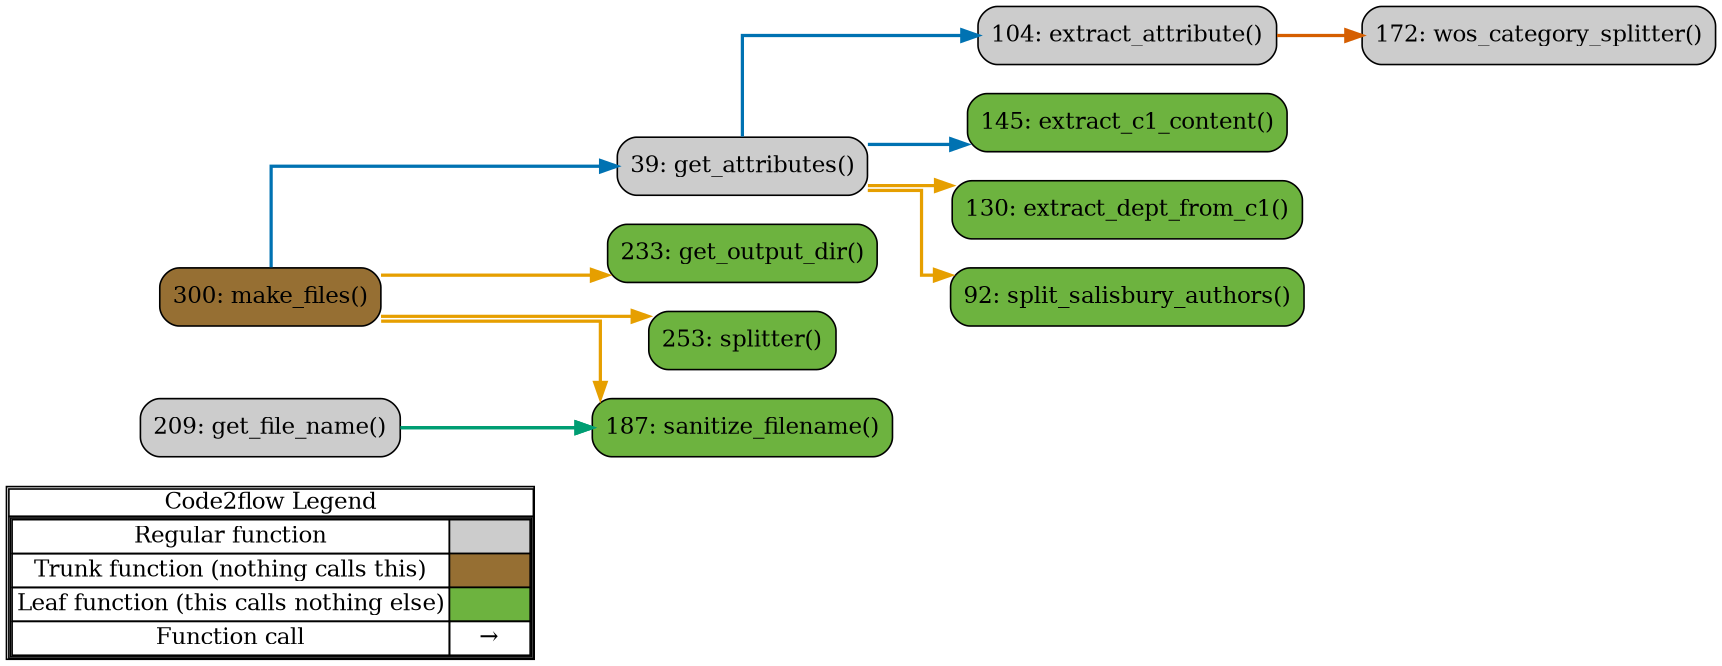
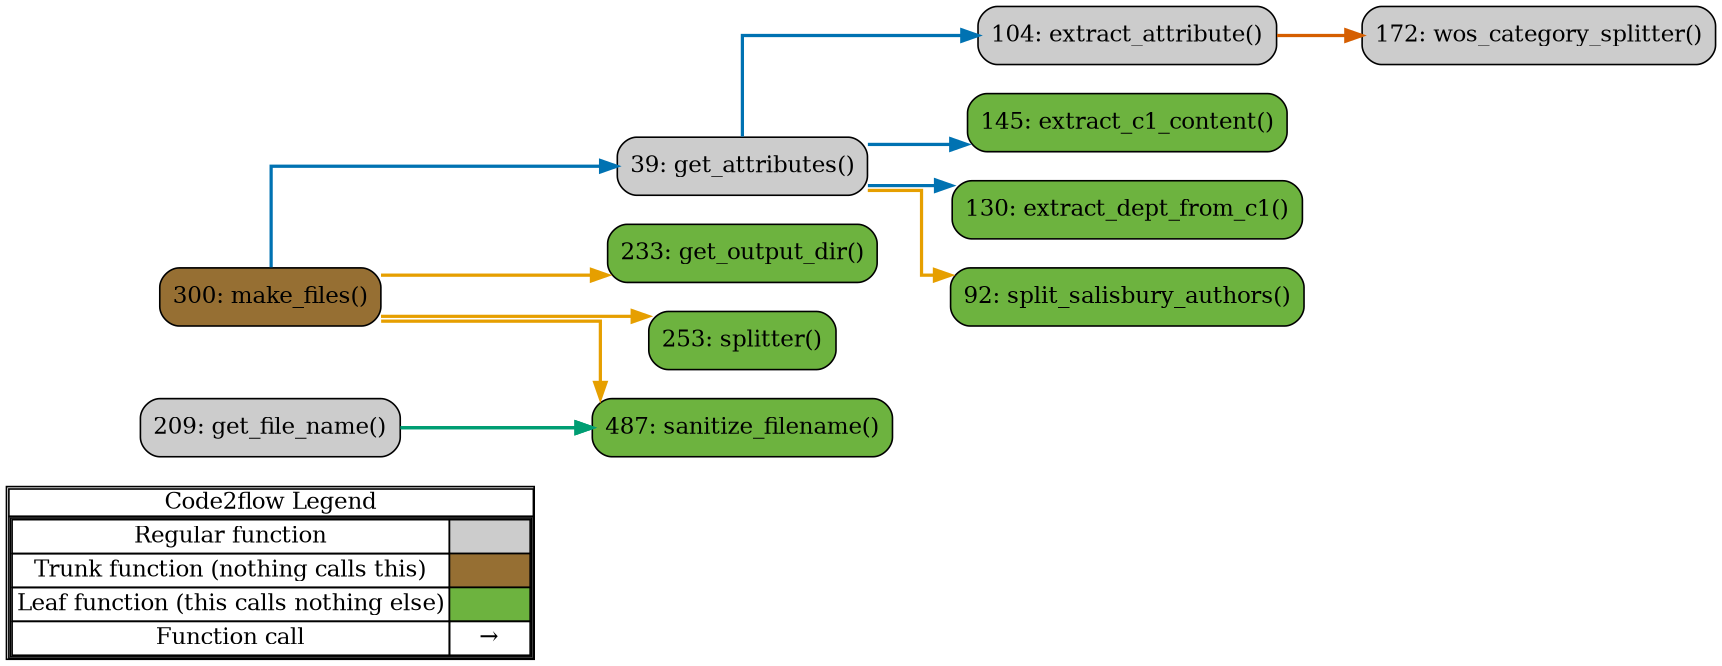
edge "39: get_attributes()" -> "130: extract_dept_from_c1()": color #e69f00 -> #0072b2
node "187: sanitize_filename()": label "187: sanitize_filename()" -> "487: sanitize_filename()"
